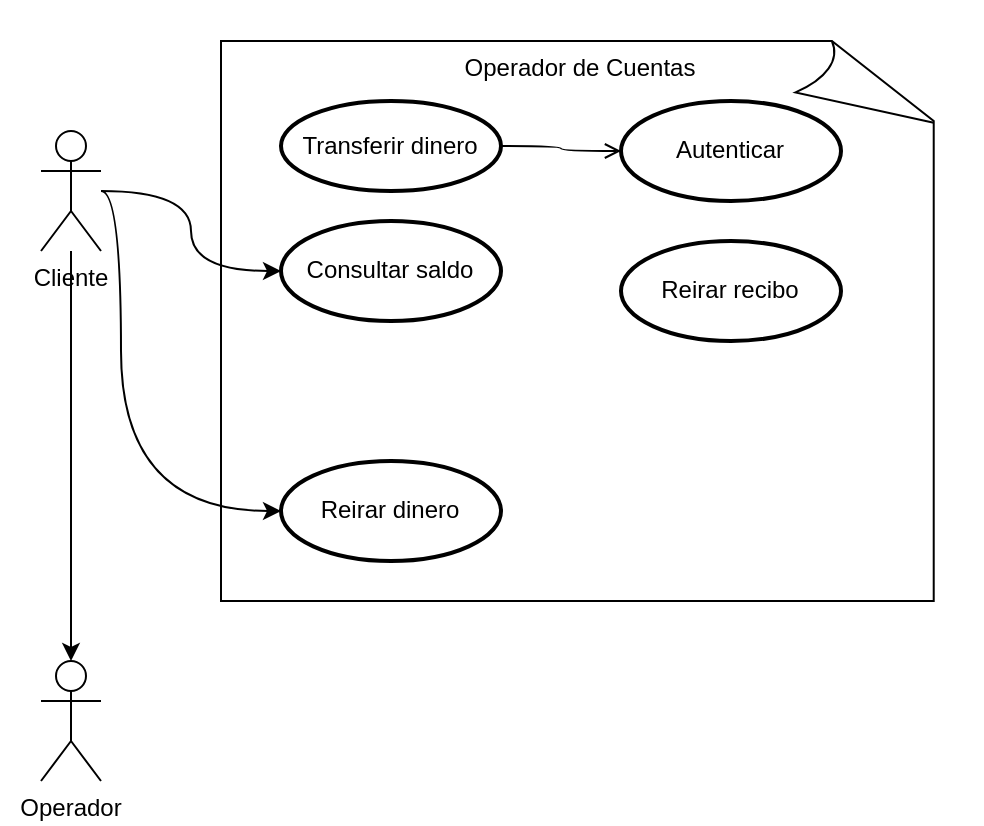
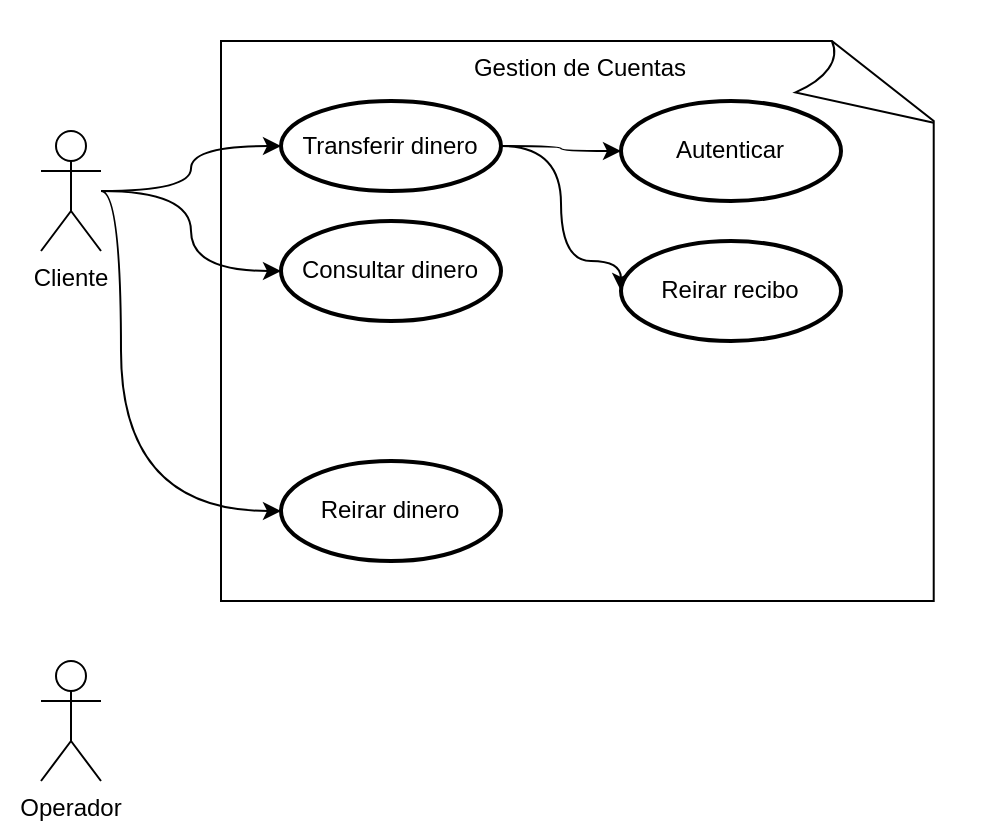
node "Operador de Cuentas": label "Operador de Cuentas" -> "Gestion de Cuentas"
edge "Transferir dinero" -> "Autenticar": arrowhead open -> classic
edge "Transferir dinero" -> "Reirar recibo": added
node "Consultar saldo": label "Consultar saldo" -> "Consultar dinero"
edge "Cliente" -> "Operador": now "Cliente" -> "Transferir dinero"
